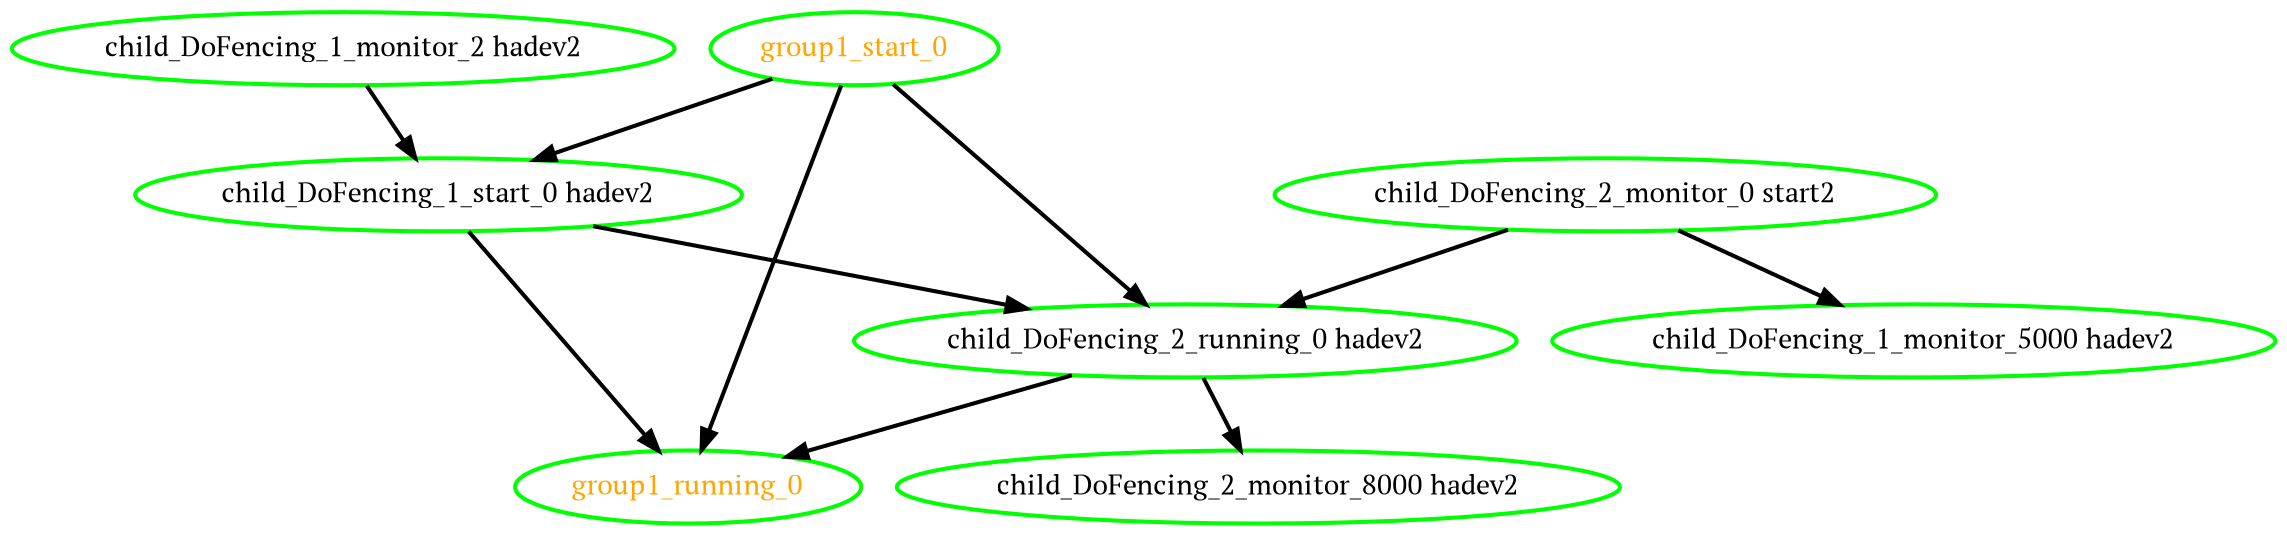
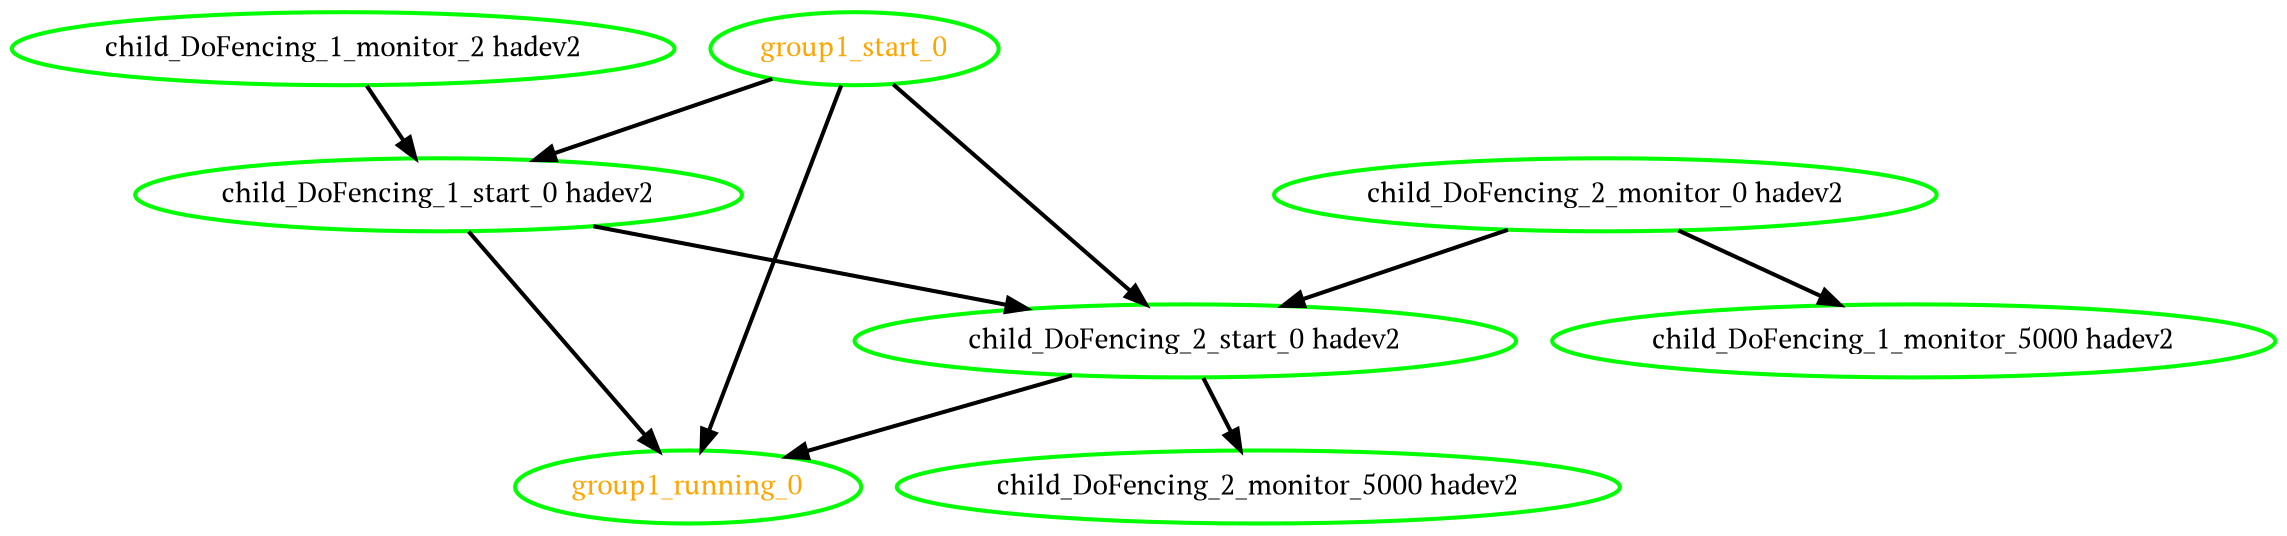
node "child_DoFencing_2_monitor_0 start2": label "child_DoFencing_2_monitor_0 start2" -> "child_DoFencing_2_monitor_0 hadev2"
node "child_DoFencing_2_running_0 hadev2": label "child_DoFencing_2_running_0 hadev2" -> "child_DoFencing_2_start_0 hadev2"
node "child_DoFencing_2_monitor_8000 hadev2": label "child_DoFencing_2_monitor_8000 hadev2" -> "child_DoFencing_2_monitor_5000 hadev2"
